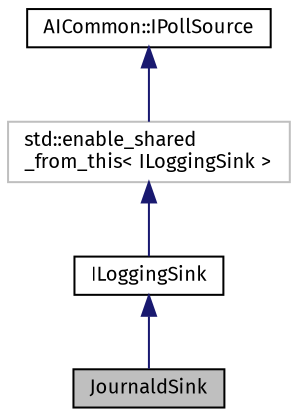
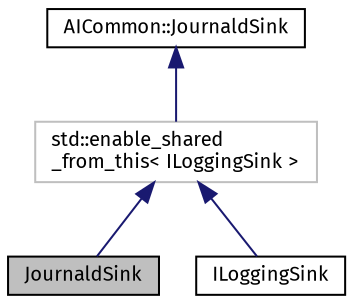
node "AICommon::IPollSource": label "AICommon::IPollSource" -> "AICommon::JournaldSink"
edge "JournaldSink" -> "ILoggingSink": now "JournaldSink" -> "std::enable_shared _from_this< ILoggingSink >"
